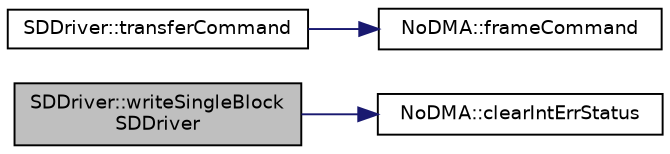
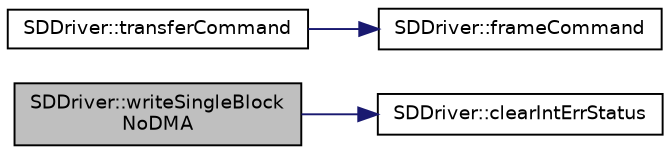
node "NoDMA::frameCommand": label "NoDMA::frameCommand" -> "SDDriver::frameCommand"
node "SDDriver::writeSingleBlock SDDriver": label "SDDriver::writeSingleBlock SDDriver" -> "SDDriver::writeSingleBlock NoDMA"
node "NoDMA::clearIntErrStatus": label "NoDMA::clearIntErrStatus" -> "SDDriver::clearIntErrStatus"
